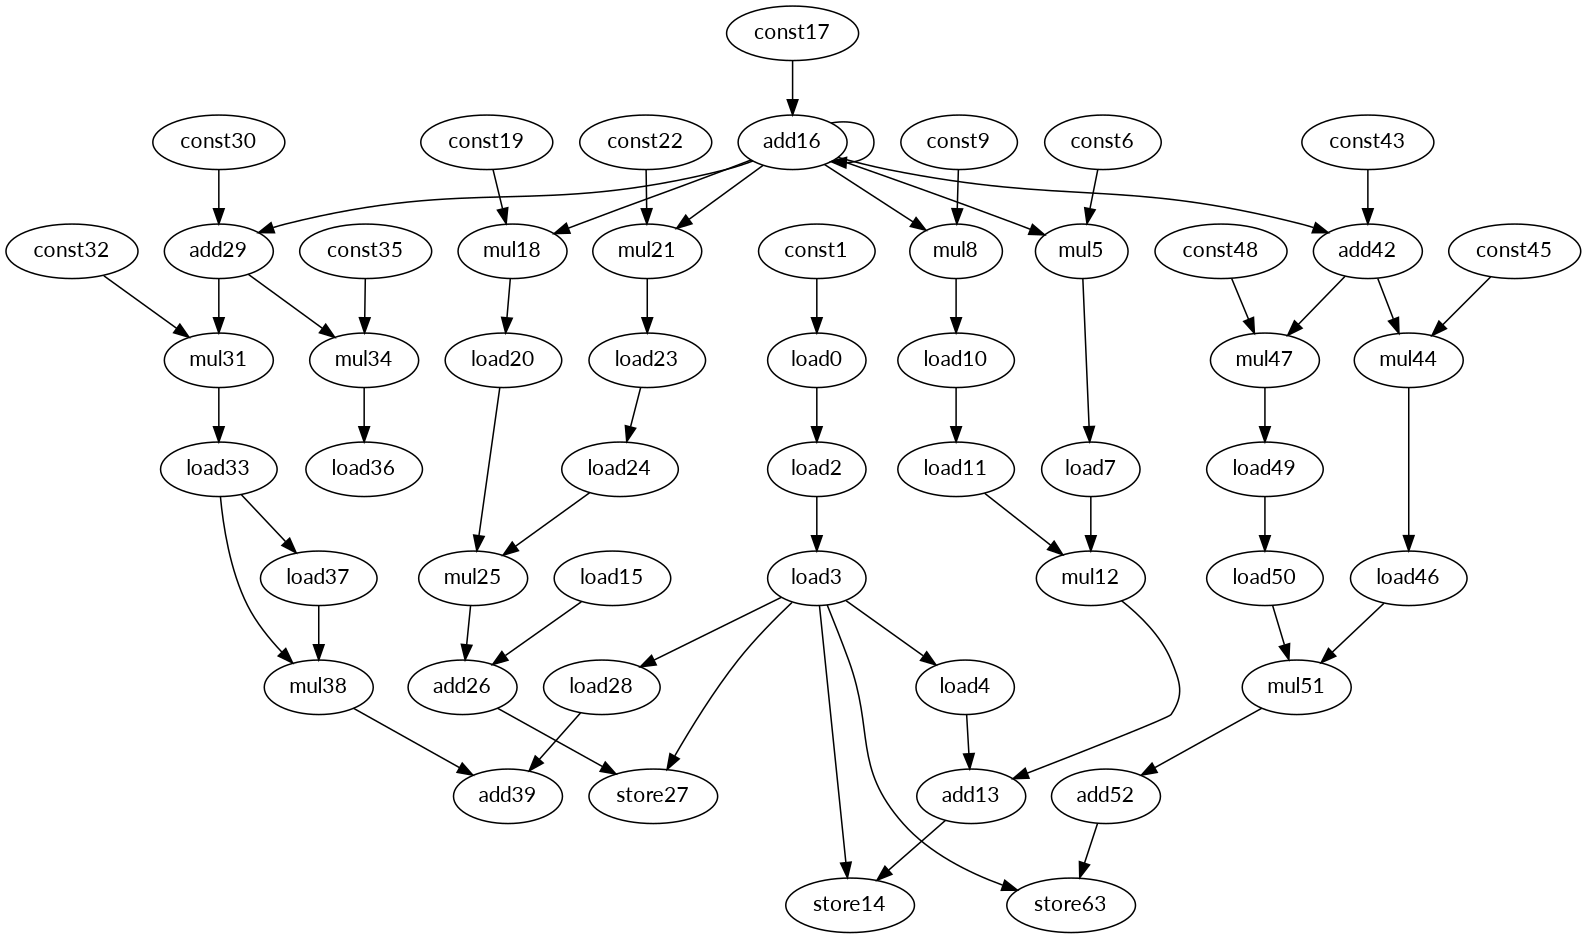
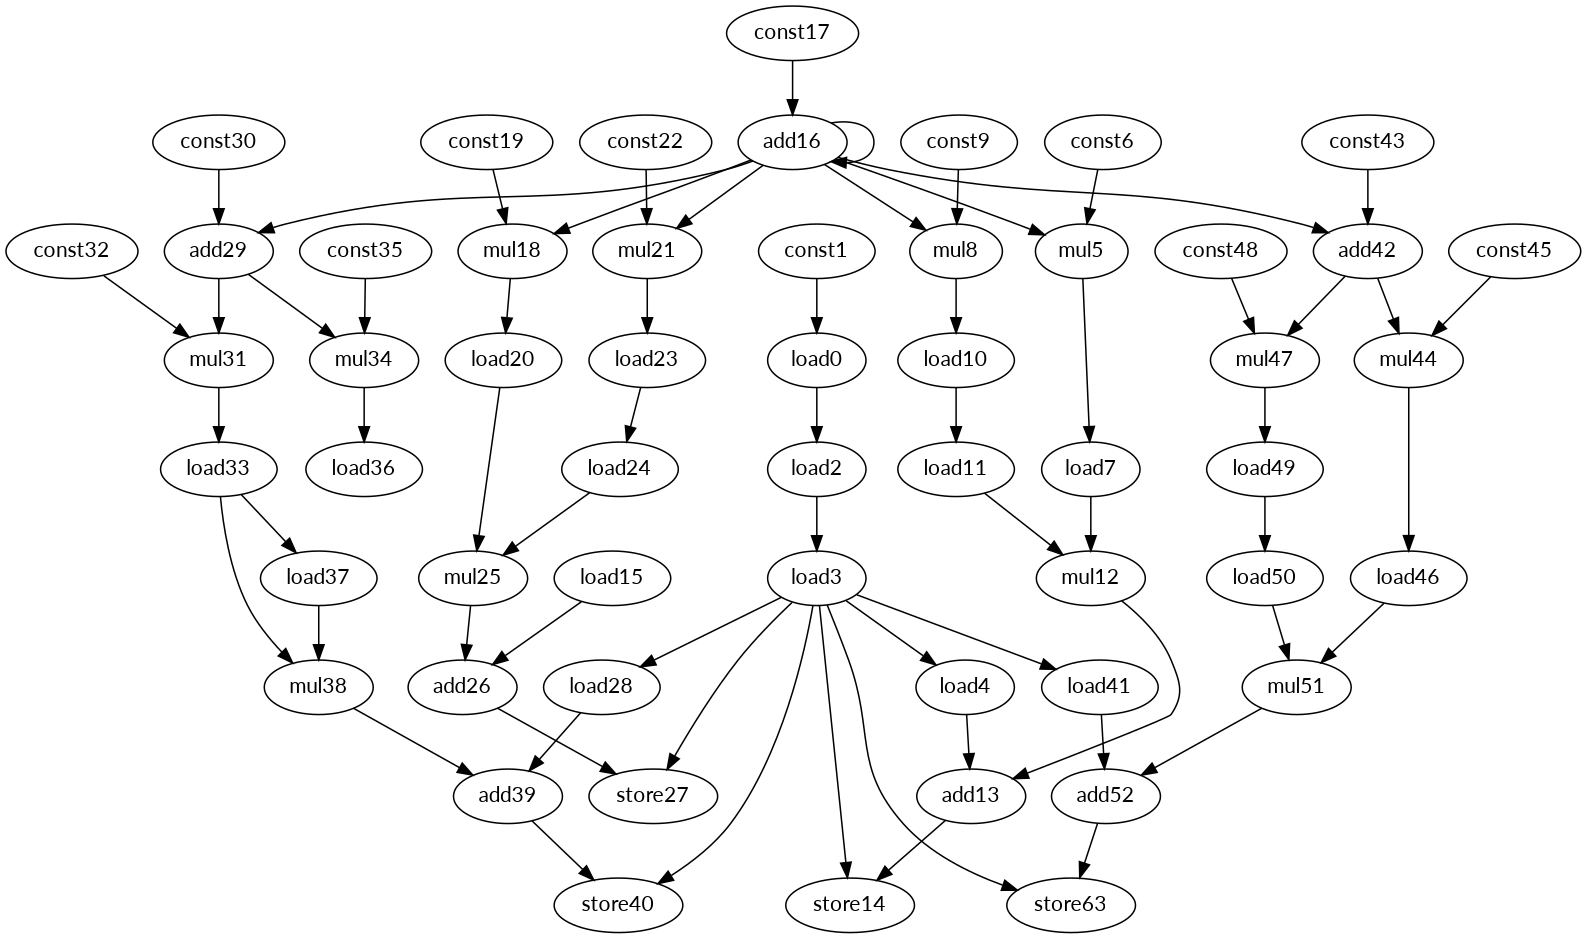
node "load41": added
node "store40": added
